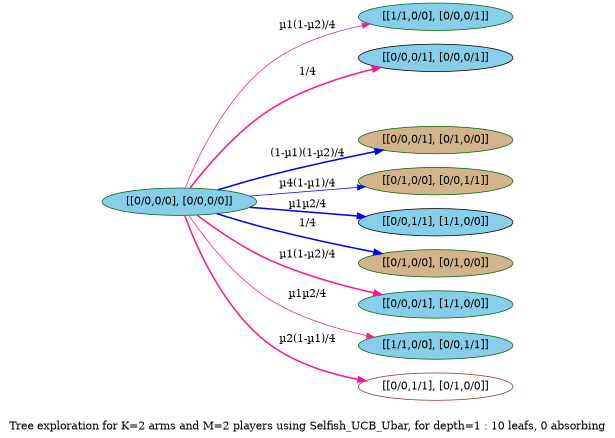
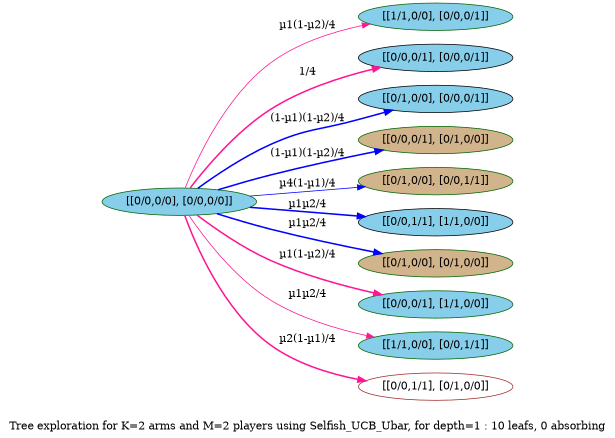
node "[[0/1,0/0], [0/0,0/1]]": added
edge "[[0/0,0/0], [0/0,0/0]]" -> "[[0/1,0/0], [0/1,0/0]]": label "1/4" -> "µ1µ2/4"
